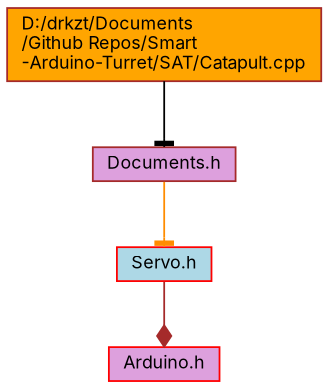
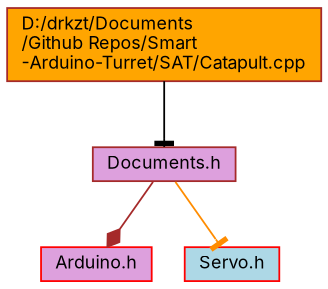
edge "Servo.h" -> "Arduino.h": now "Documents.h" -> "Arduino.h"
